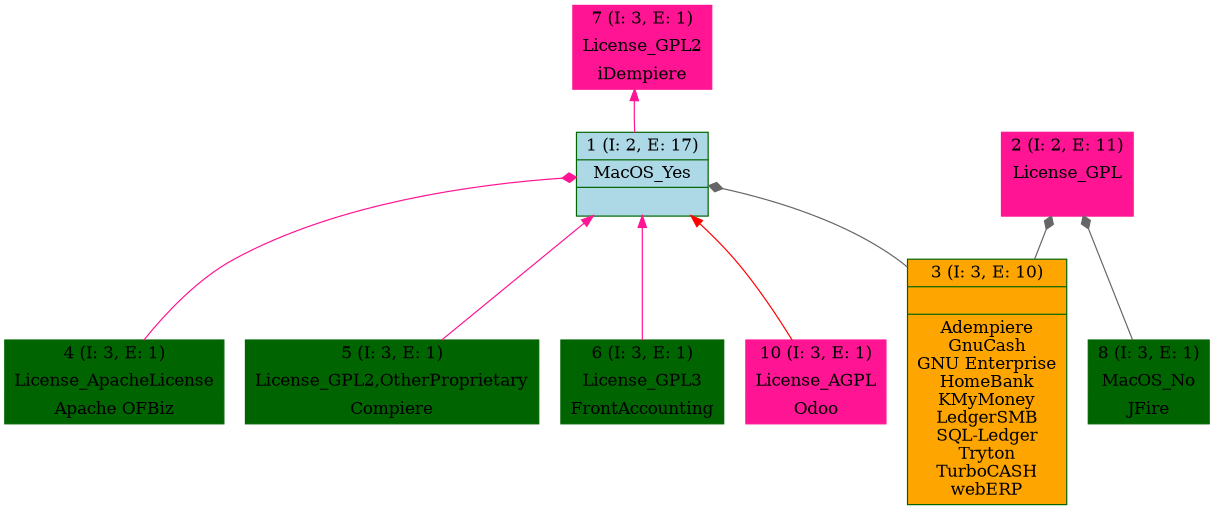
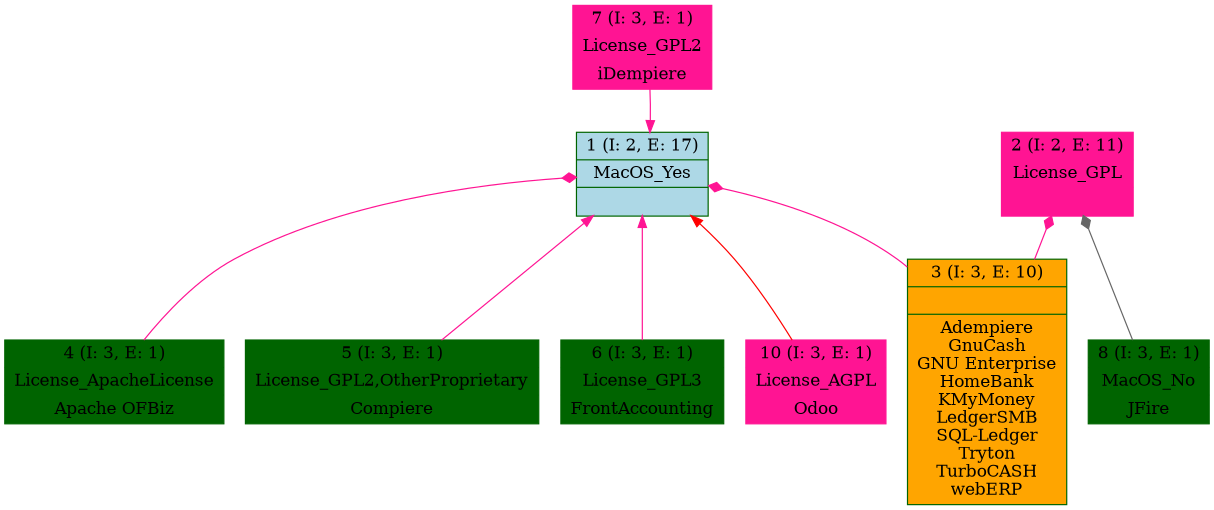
edge "1 (I: 2, E: 17)" -> "7 (I: 3, E: 1)": reversed
edge "3 (I: 3, E: 10)" -> "1 (I: 2, E: 17)": color gray40 -> deeppink
edge "3 (I: 3, E: 10)" -> "2 (I: 2, E: 11)": color gray40 -> deeppink
